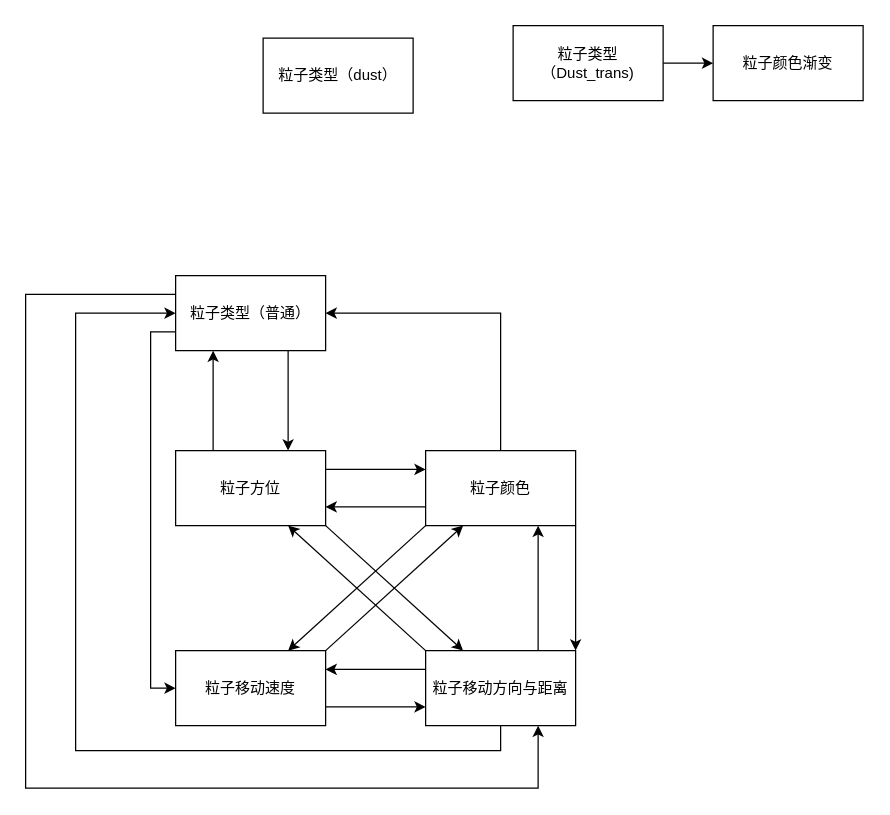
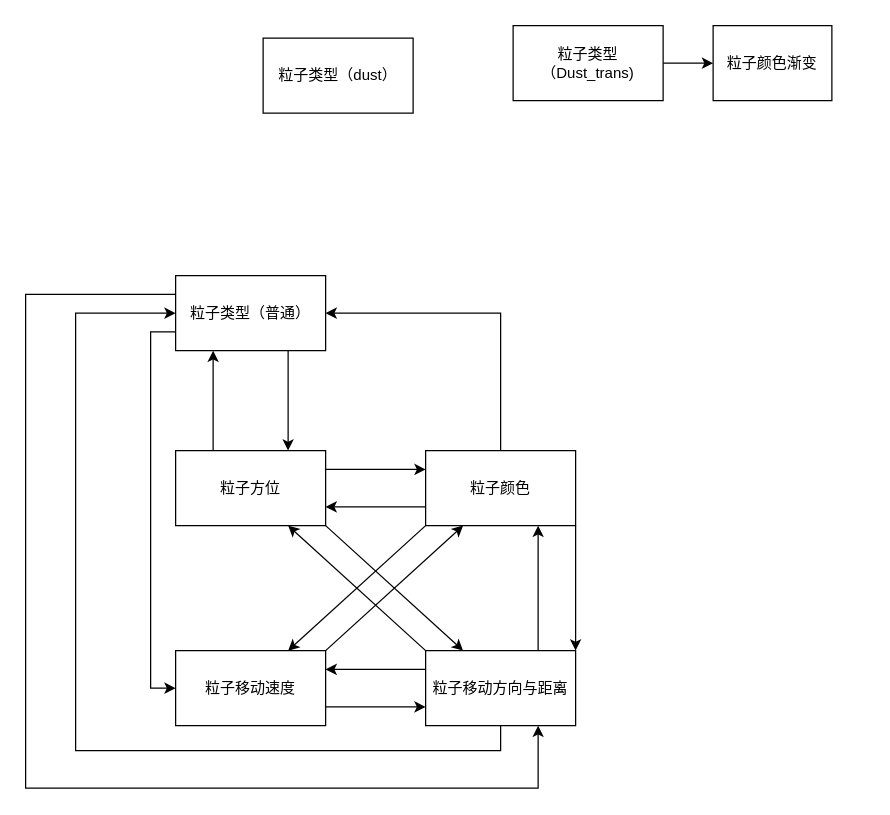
node "粒子颜色渐变": size 150x75 -> 119x75
